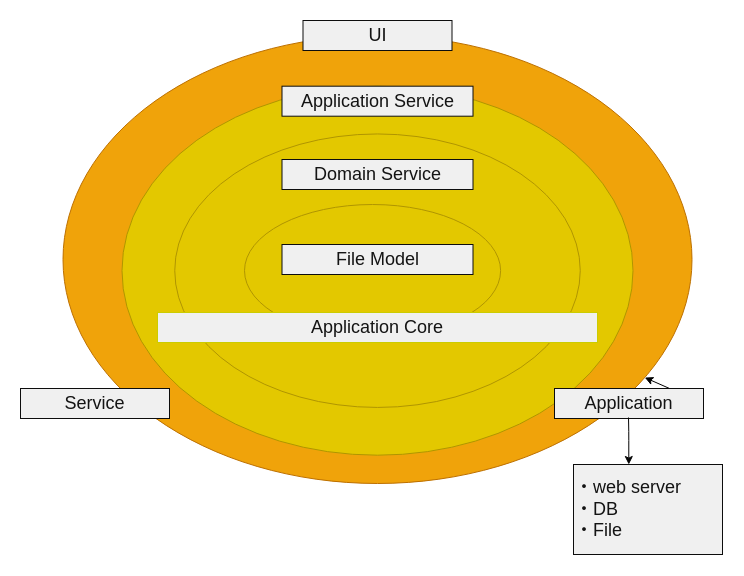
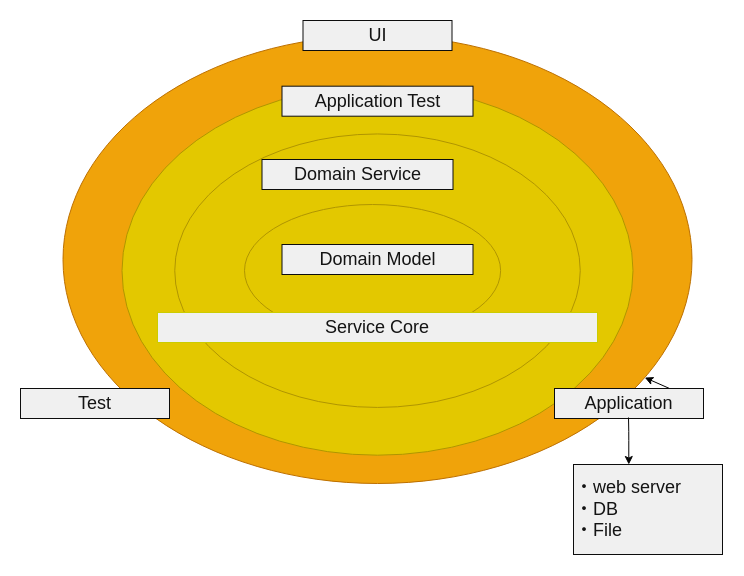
node "Application Service": label "Application Service" -> "Application Test"
node "Domain Service": moved (378, 175) -> (358, 175)
node "File Model": label "File Model" -> "Domain Model"
node "Application Core": label "Application Core" -> "Service Core"
node "Service": label "Service" -> "Test"
